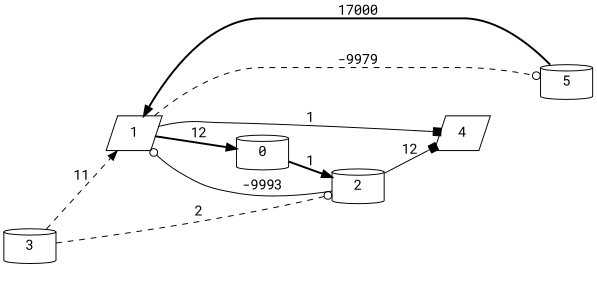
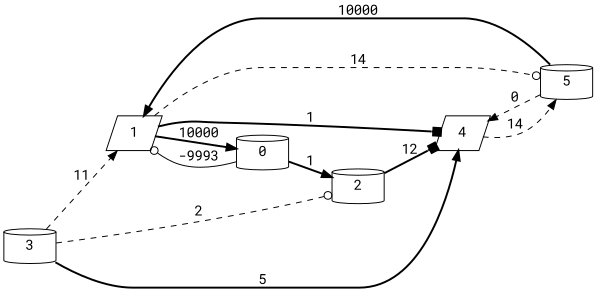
edge "5" -> "1": label "17000" -> "10000"
edge "1" -> "5": label "-9979" -> "14"
edge "5" -> "4": added, label "0"
edge "1" -> "4": style solid -> bold
edge "4" -> "5": added, label "14"
edge "1" -> "0": label "12" -> "10000"
edge "2" -> "4": style solid -> bold
edge "2" -> "1": now "0" -> "1"
edge "3" -> "4": added, label "5"
